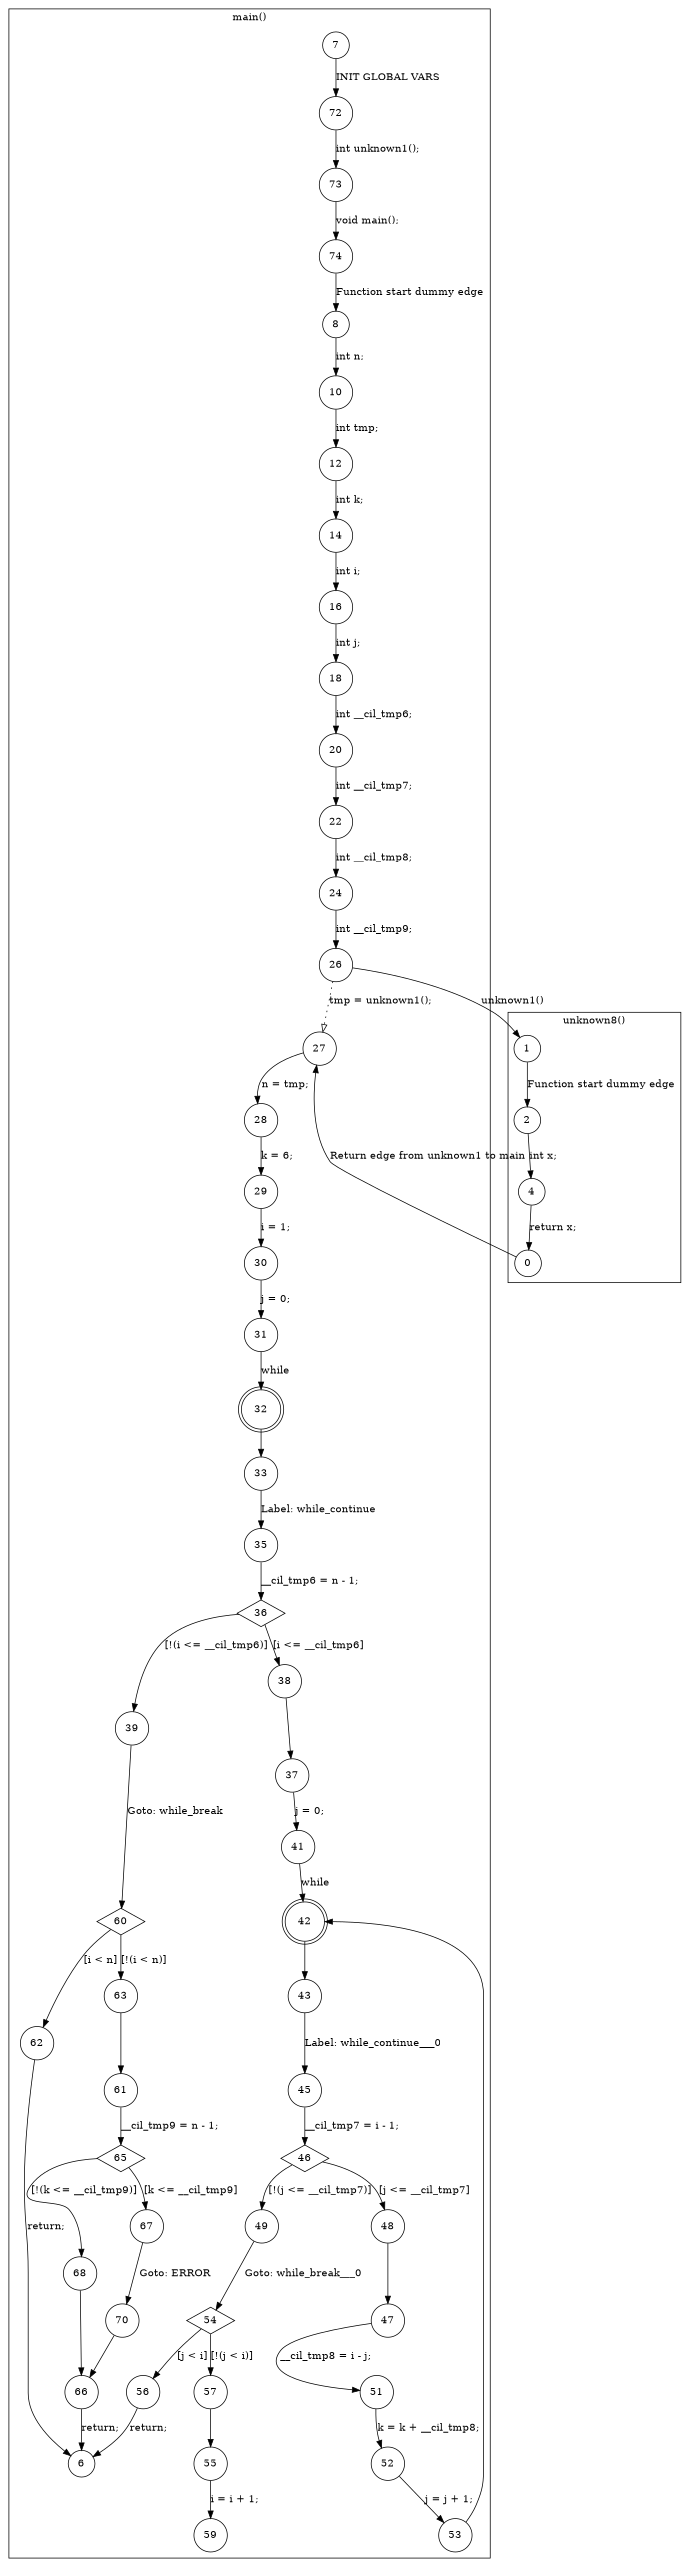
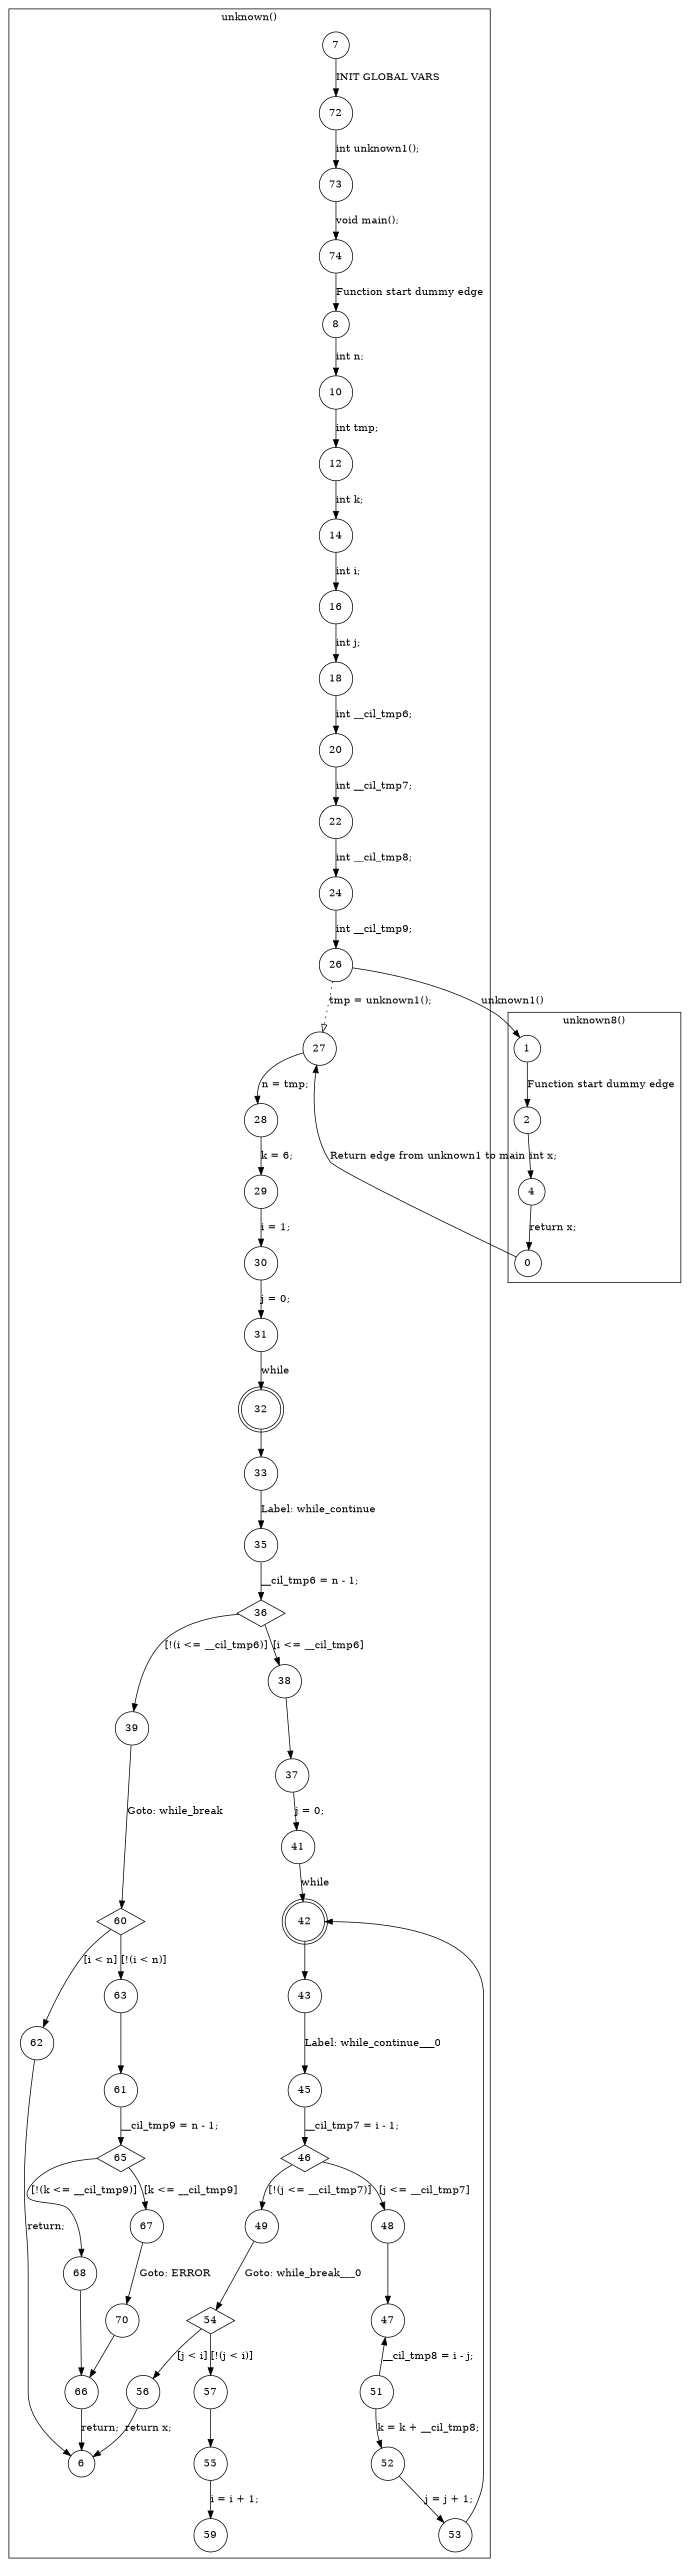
cluster "main()": label "main()" -> "unknown()"
edge "47" -> "51": reversed
edge "56" -> "6": label "return;" -> "return x;"
